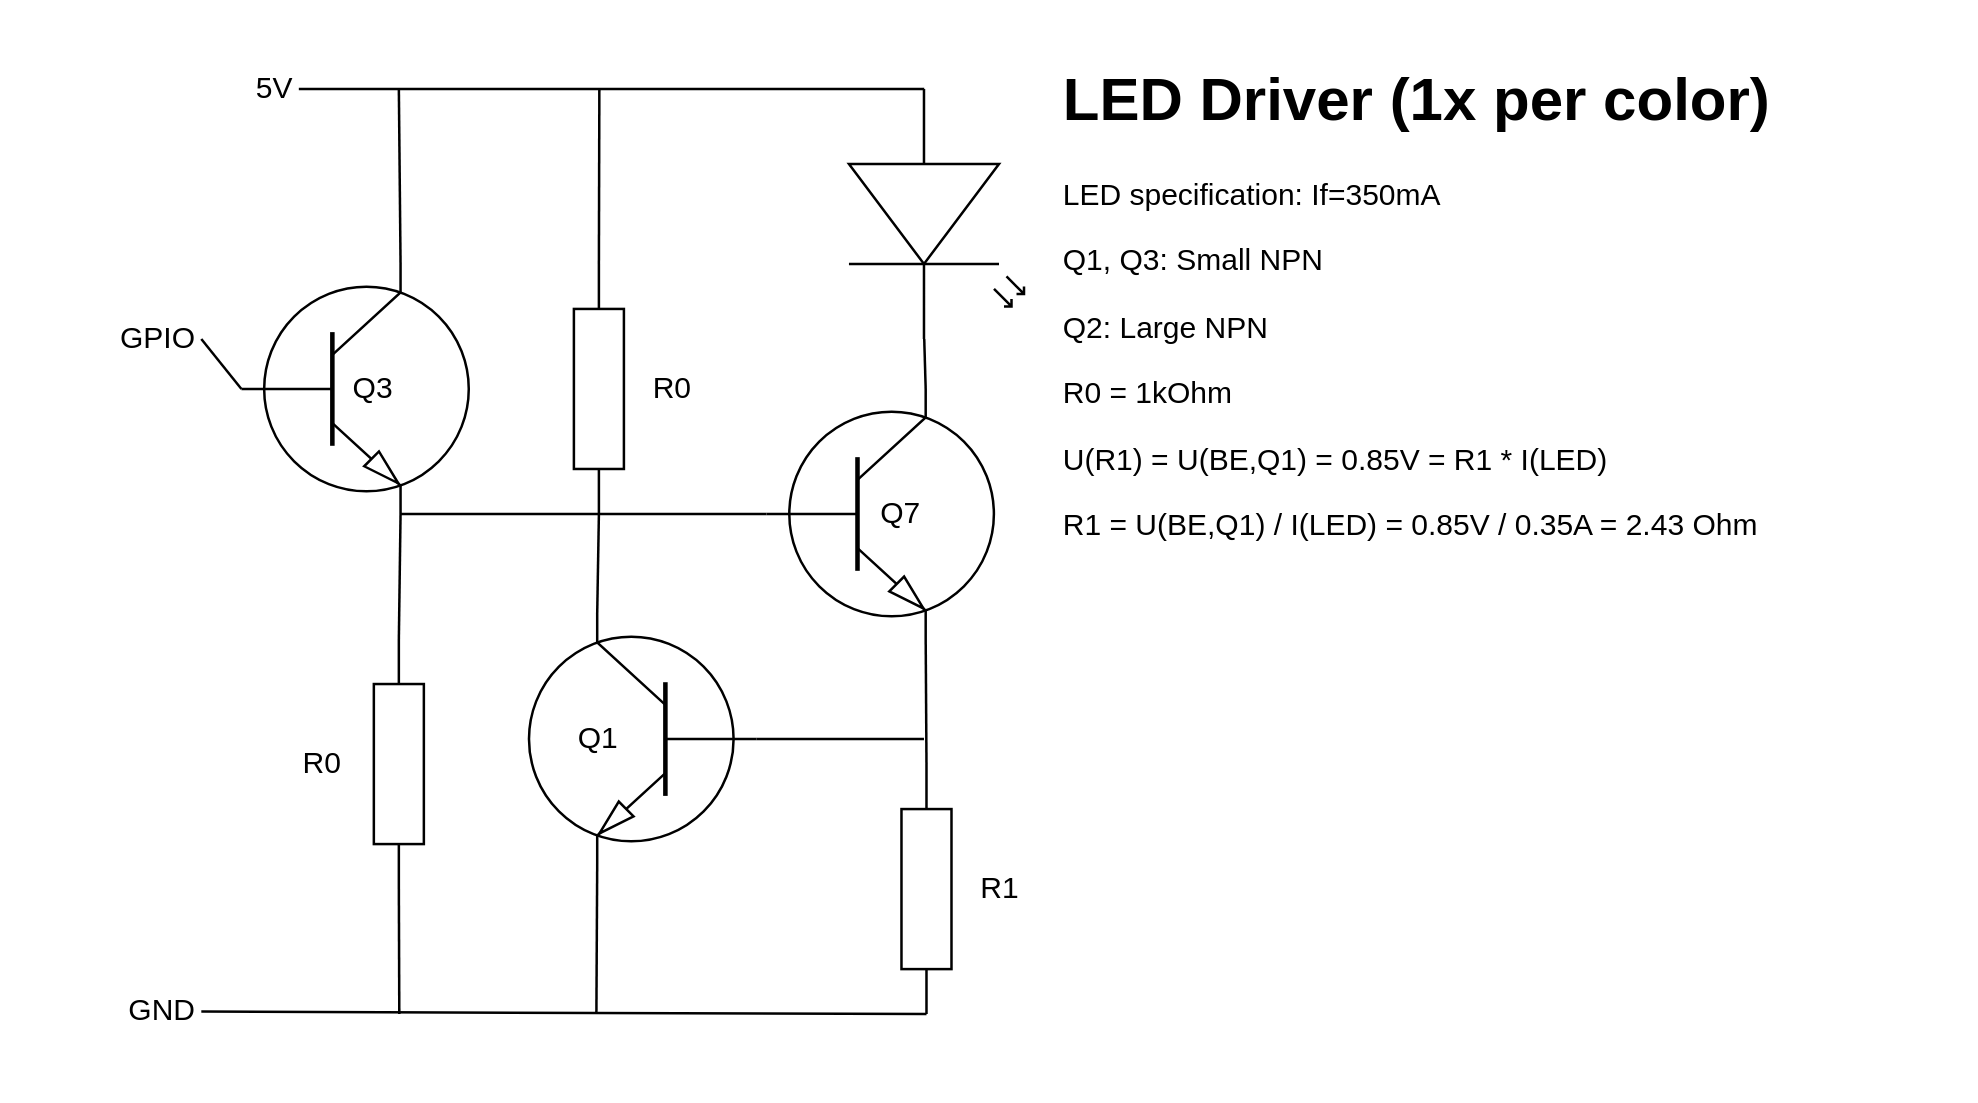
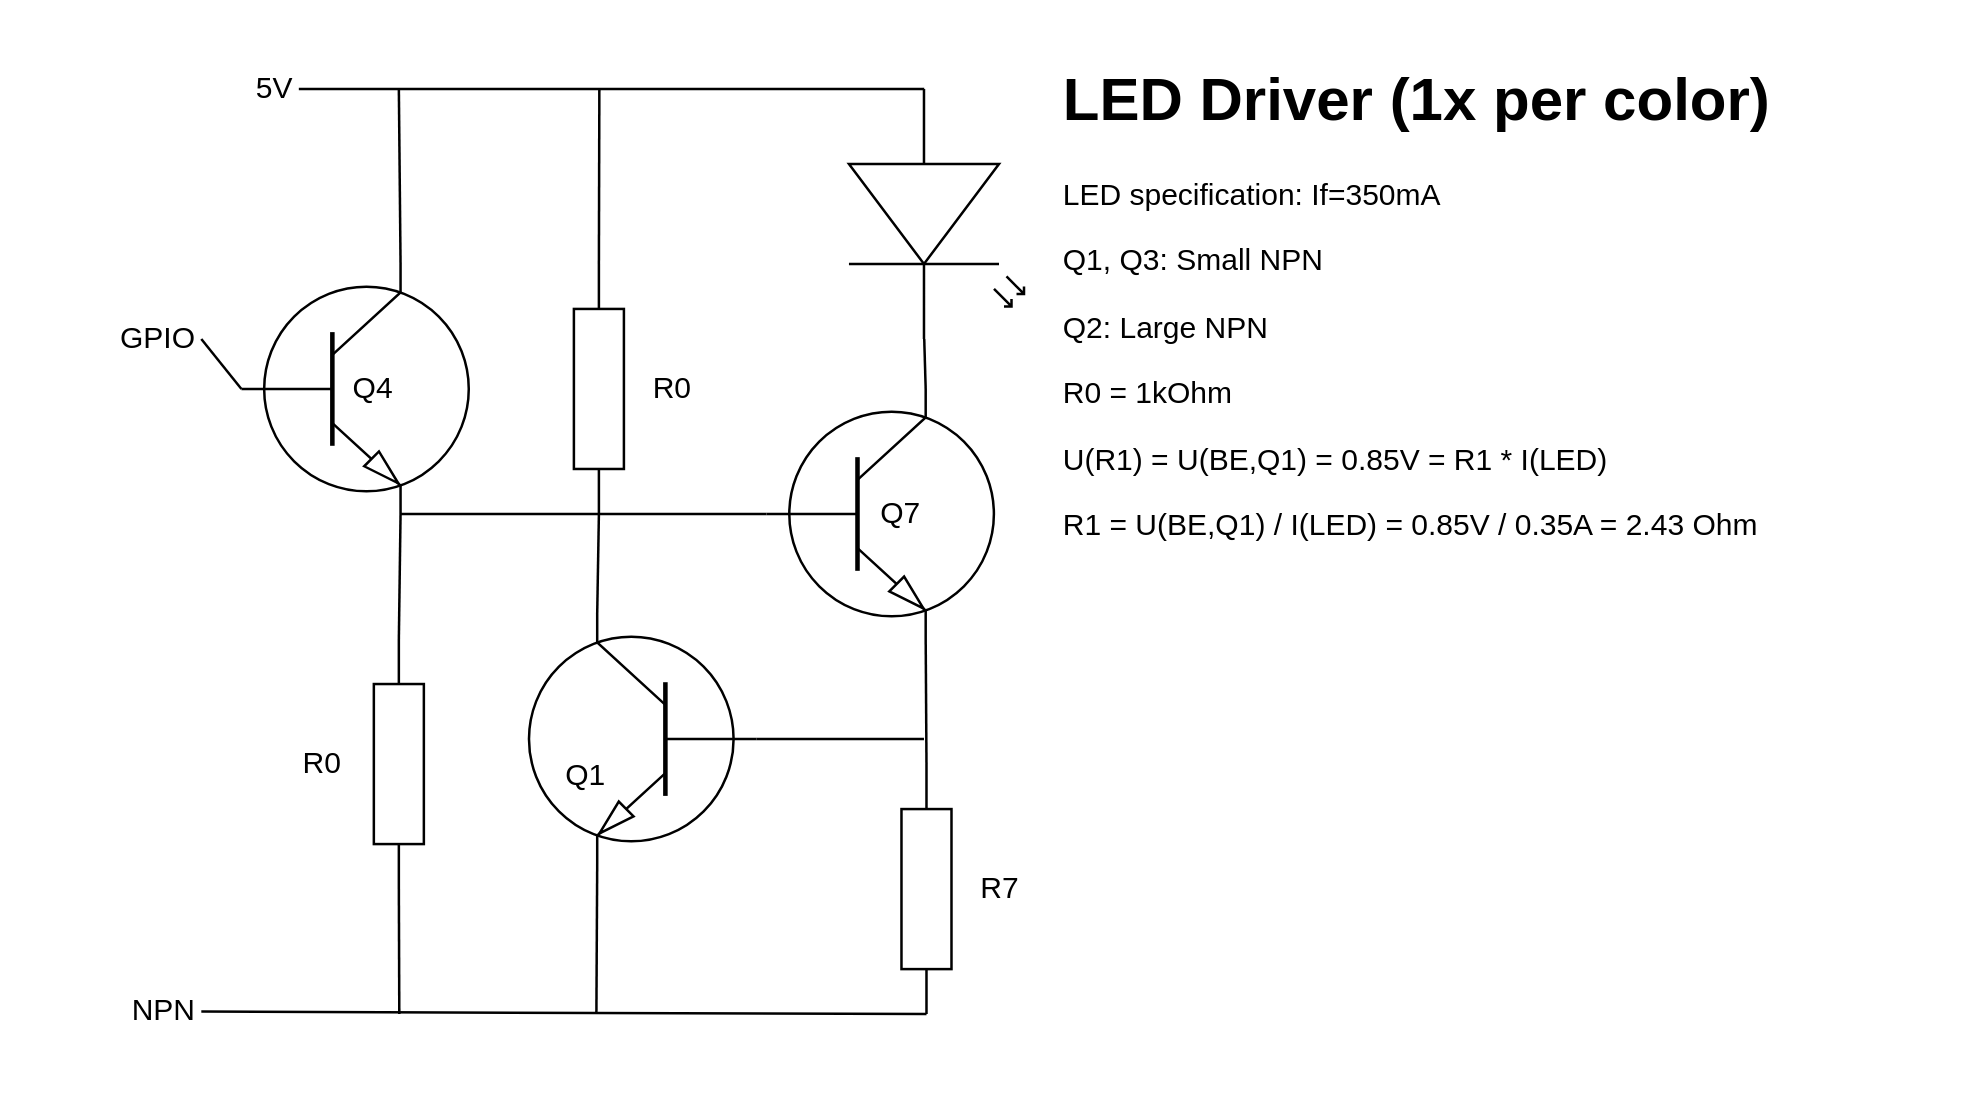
node "Q3": label "Q3" -> "Q4"
node "Q1": moved (649, 739) -> (636, 776)
node "R1": label "R1" -> "R7"
node "GND": label "GND" -> "NPN"
